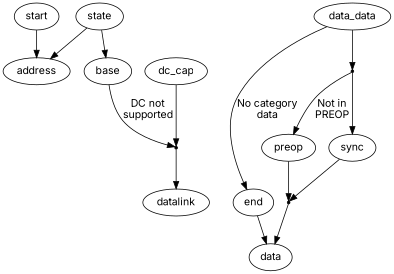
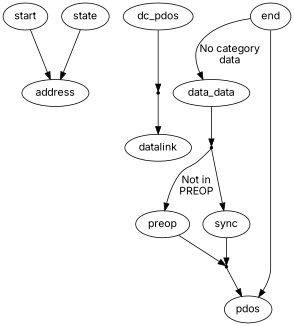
node "base": removed
node "dc_cap": label "dc_cap" -> "dc_pdos"
edge "data_data" -> "end": reversed
node "data": label "data" -> "pdos"
